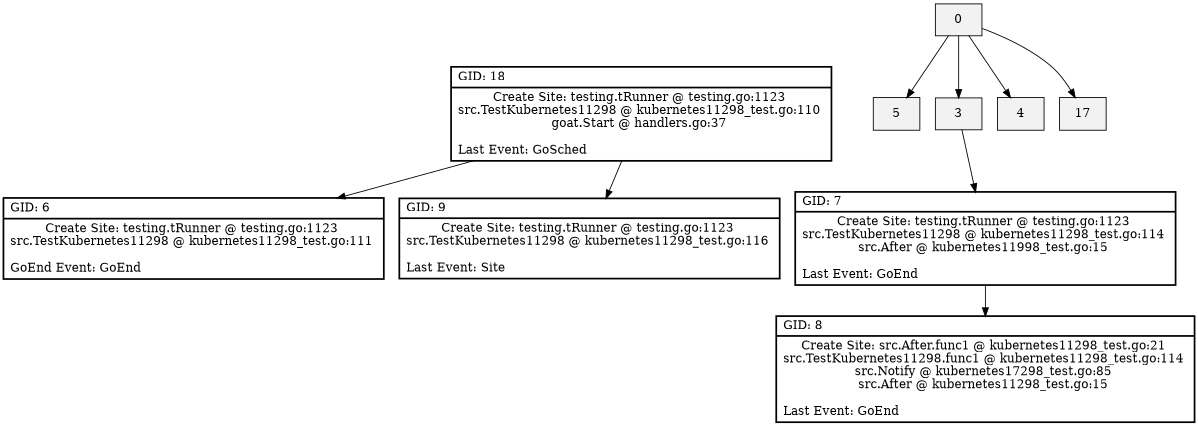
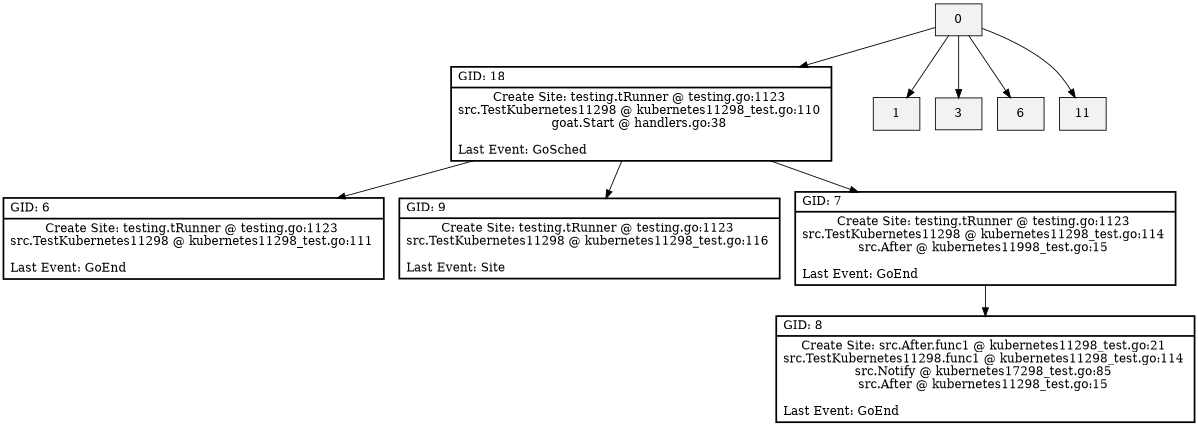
edge "0" -> "GID: 18": added
node "5": label "5" -> "1"
node "4": label "4" -> "6"
node "17": label "17" -> "11"
node "GID: 18": text "goat.Start @ handlers.go:37" -> "goat.Start @ handlers.go:38"
edge "3" -> "GID: 7": now "GID: 18" -> "GID: 7"
node "GID: 6": text "GoEnd Event: GoEnd" -> "Last Event: GoEnd"
